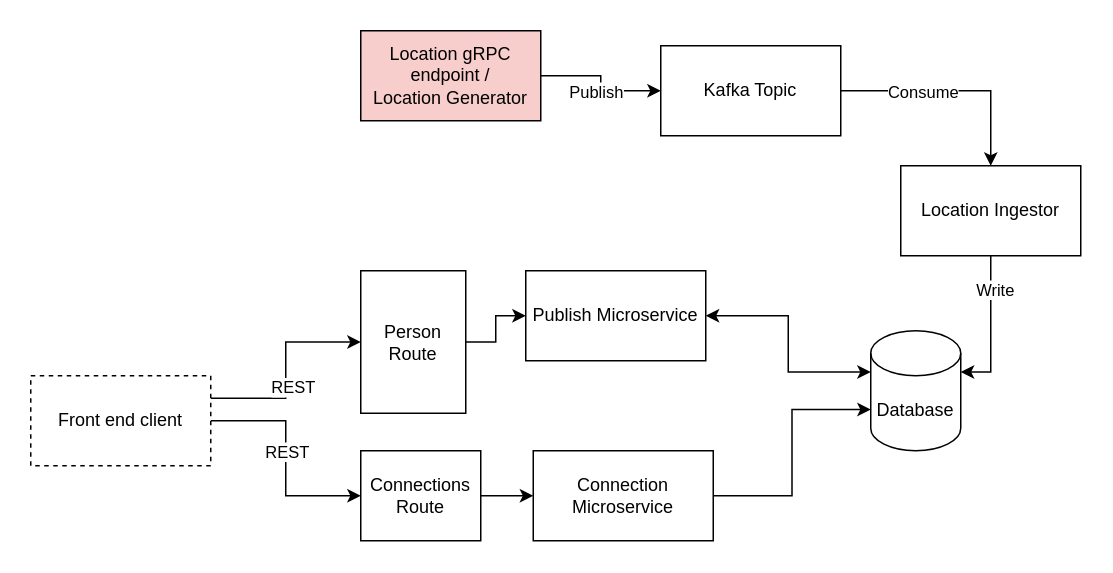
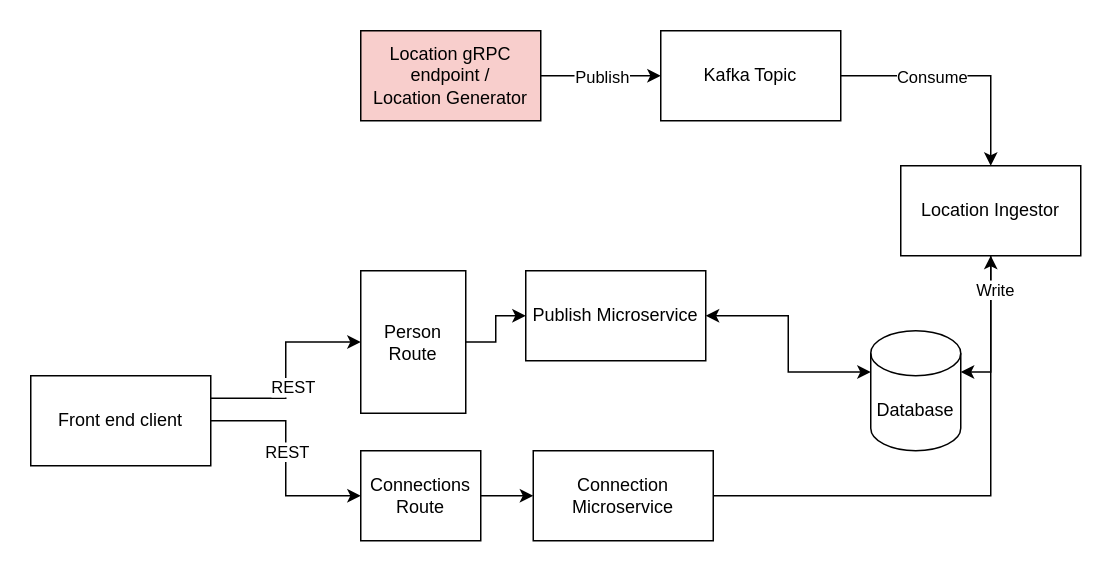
node "Kafka Topic": moved (751, 91) -> (751, 76)
edge "Connection Microservice" -> "Database": now "Connection Microservice" -> "Location Ingestor"
node "Front end client": style dashed -> solid
